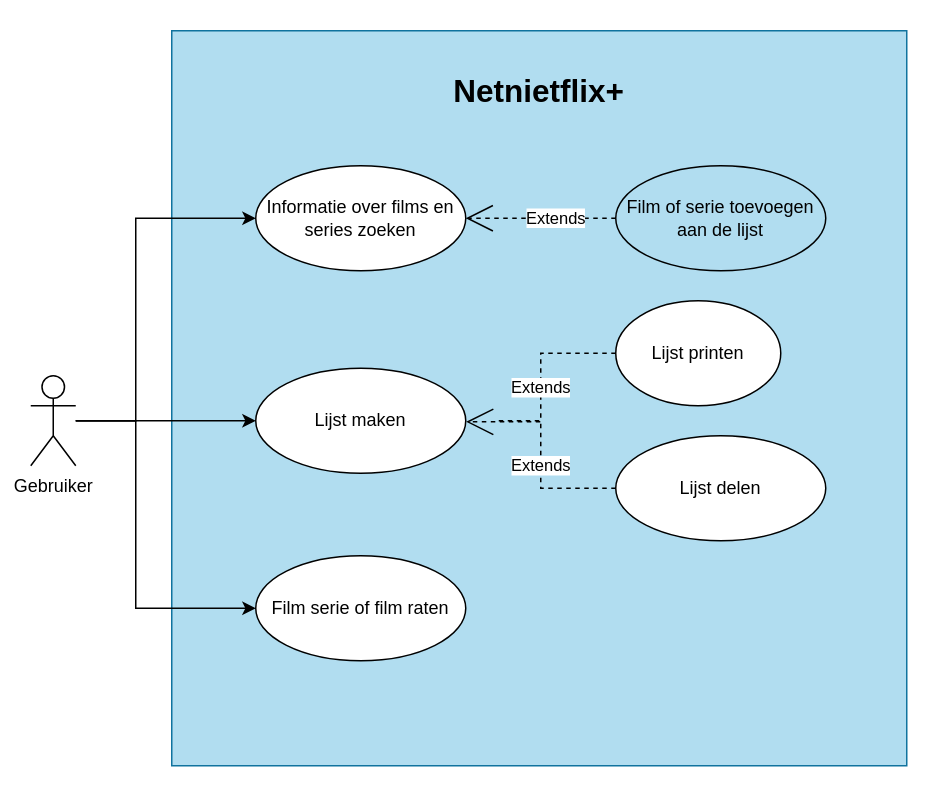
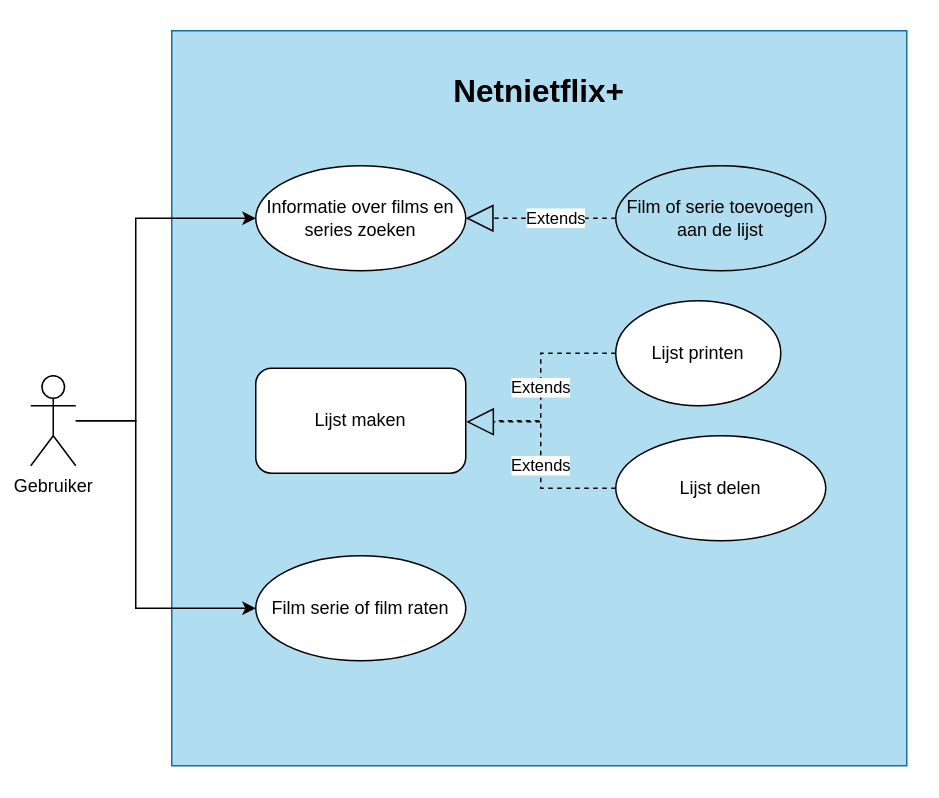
edge "Film of serie toevoegen aan de lijst" -> "Informatie over films en series zoeken": arrowhead open -> block
edge "Gebruiker" -> "Lijst maken": removed
node "Lijst maken": shape ellipse -> rounded rectangle
edge "Lijst printen" -> "Lijst maken": arrowhead open -> block
